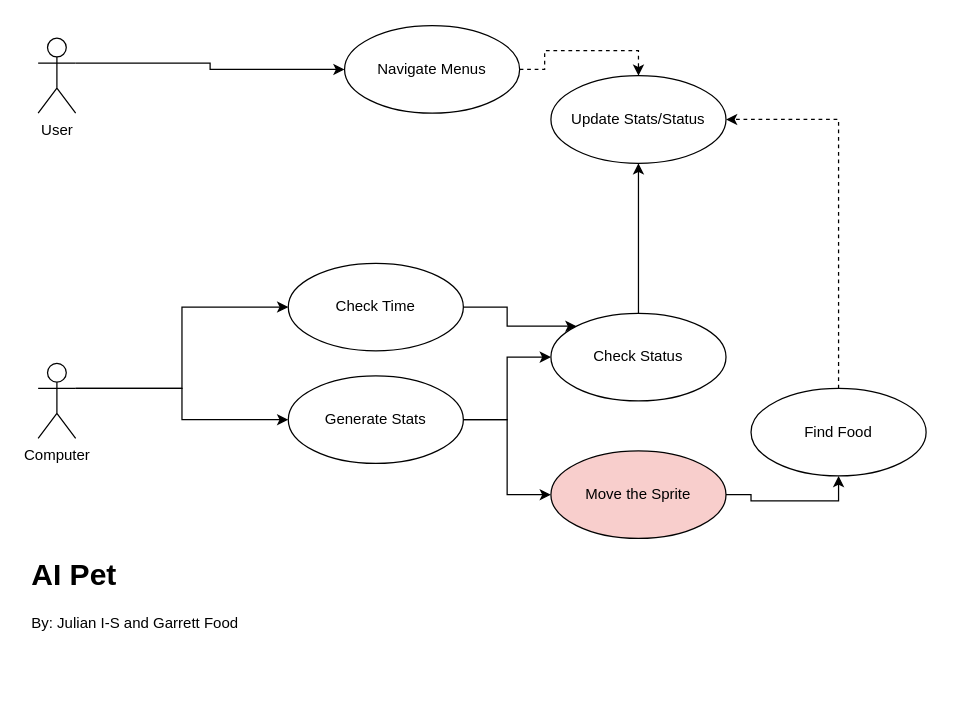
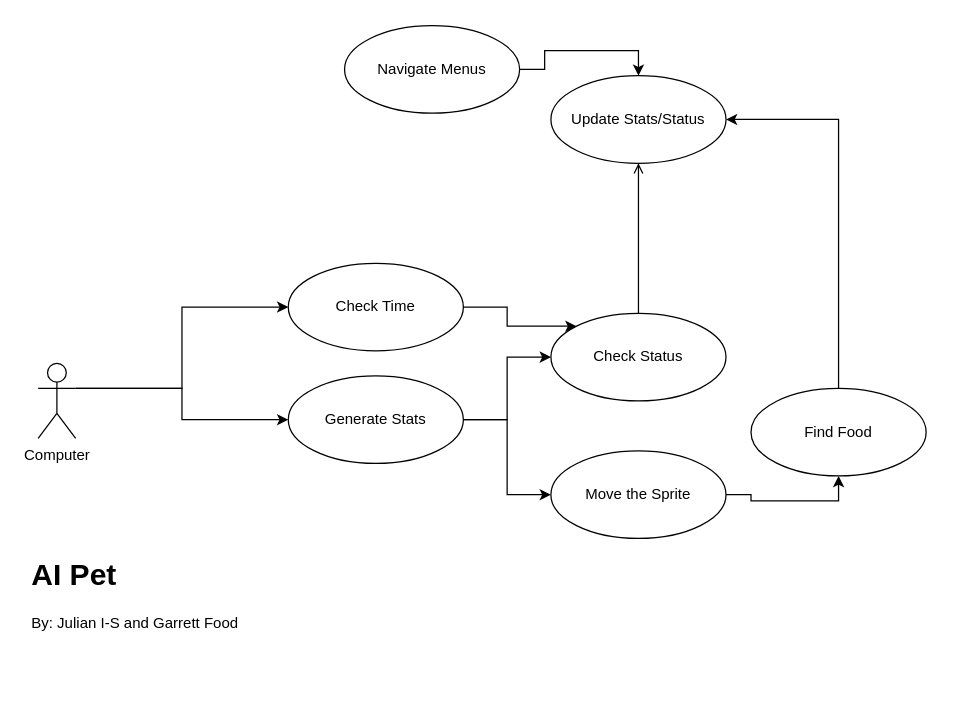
edge "Navigate Menus" -> "Update Stats/Status": style dashed -> solid
edge "User" -> "Navigate Menus": removed
node "User": removed
edge "Check Status" -> "Update Stats/Status": arrowhead classic -> open
edge "Find Food" -> "Update Stats/Status": style dashed -> solid
node "Move the Sprite": fillcolor #f8cecc -> #ffffff
